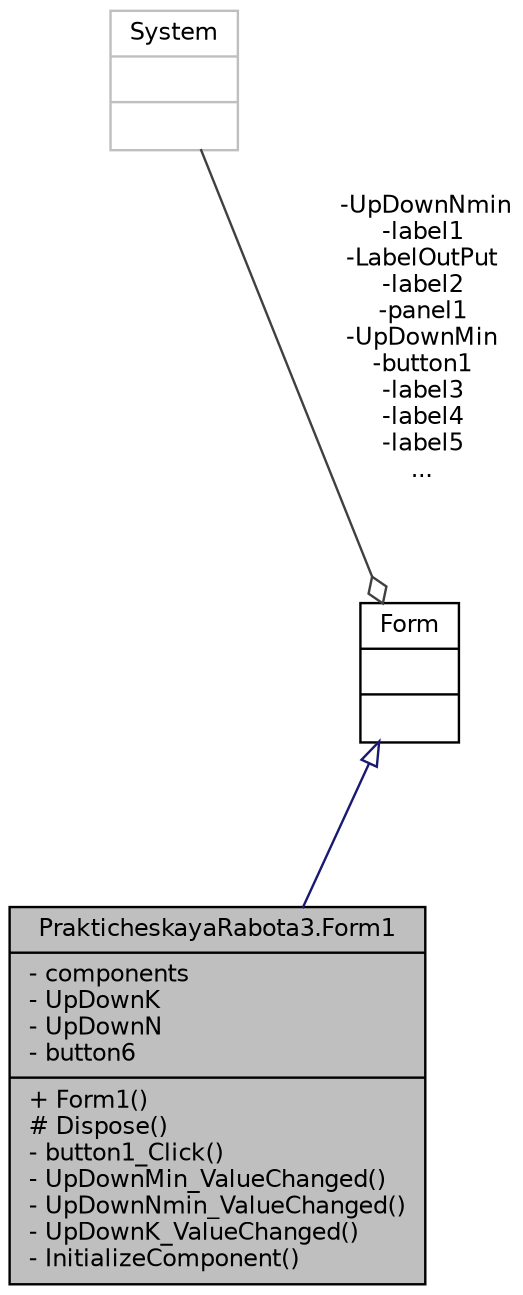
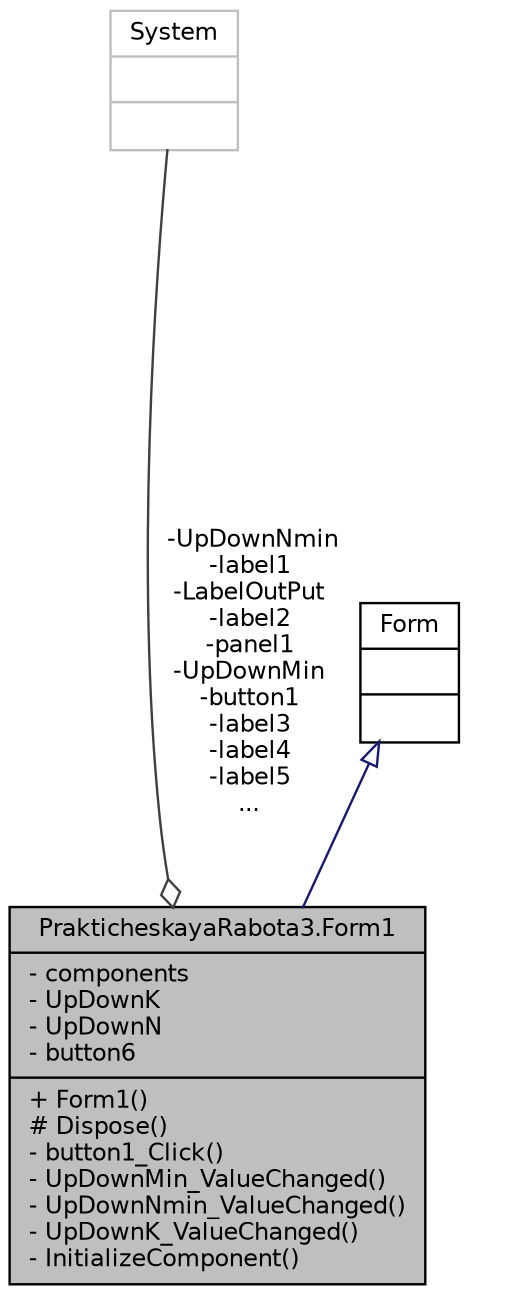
edge "System" -> "Form": now "System" -> "PrakticheskayaRabota3.Form1"
